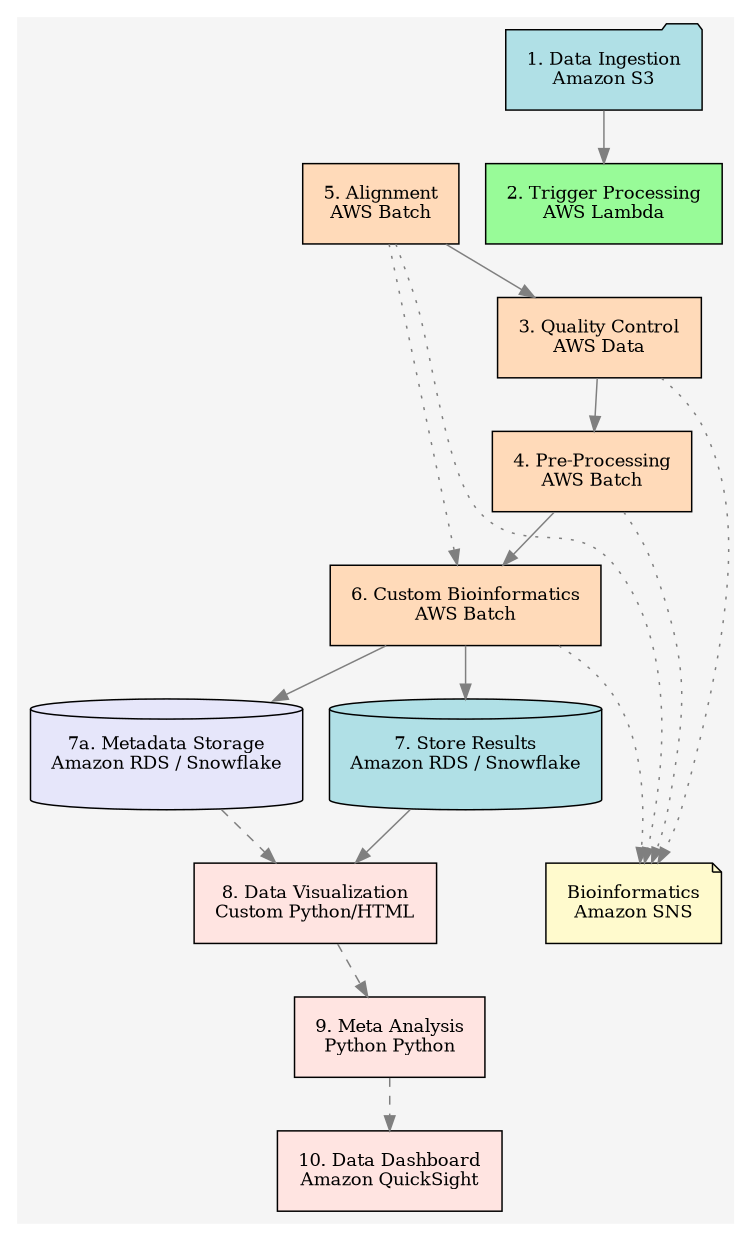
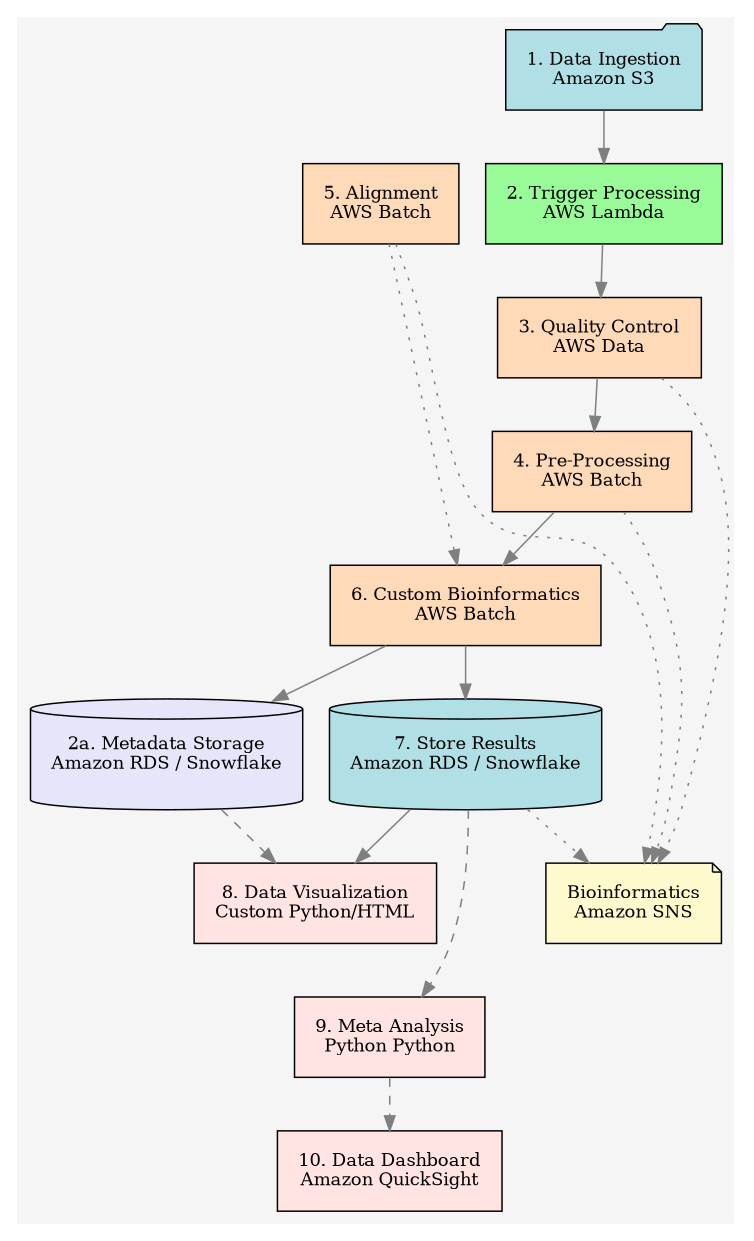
edge "5. Alignment AWS Batch" -> "3. Quality Control AWS Data": now "2. Trigger Processing AWS Lambda" -> "3. Quality Control AWS Data"
edge "6. Custom Bioinformatics AWS Batch" -> "Bioinformatics Amazon SNS": now "7. Store Results Amazon RDS / Snowflake" -> "Bioinformatics Amazon SNS"
node "7a. Metadata Storage Amazon RDS / Snowflake": label "7a. Metadata Storage Amazon RDS / Snowflake" -> "2a. Metadata Storage Amazon RDS / Snowflake"
edge "8. Data Visualization Custom Python/HTML" -> "9. Meta Analysis Python Python": now "7. Store Results Amazon RDS / Snowflake" -> "9. Meta Analysis Python Python"
